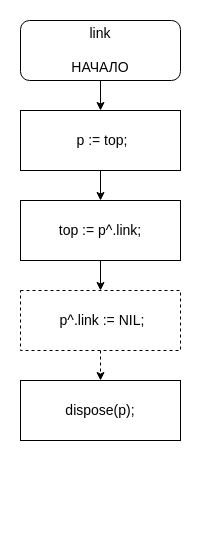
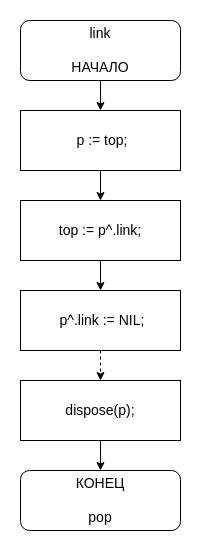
node "p^.link := NIL;": style dashed -> solid
edge "dispose(p);" -> "КОНЕЦ pop": added
node "КОНЕЦ pop": added
